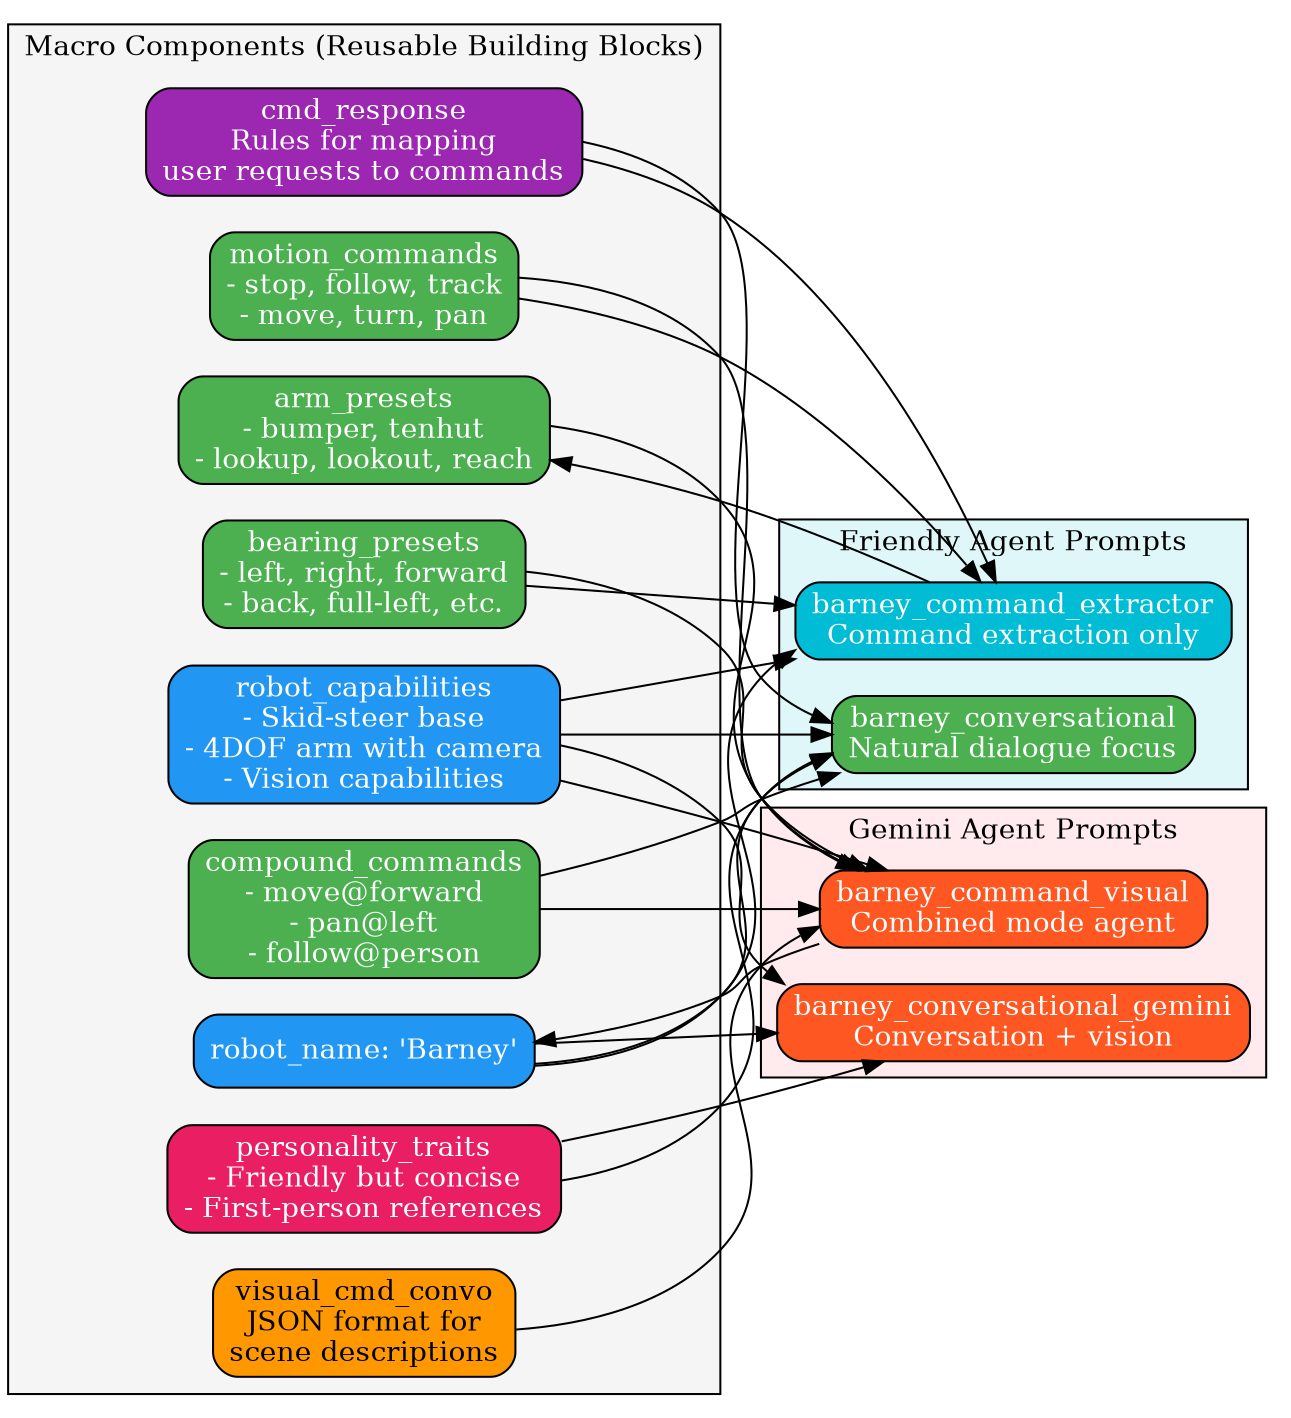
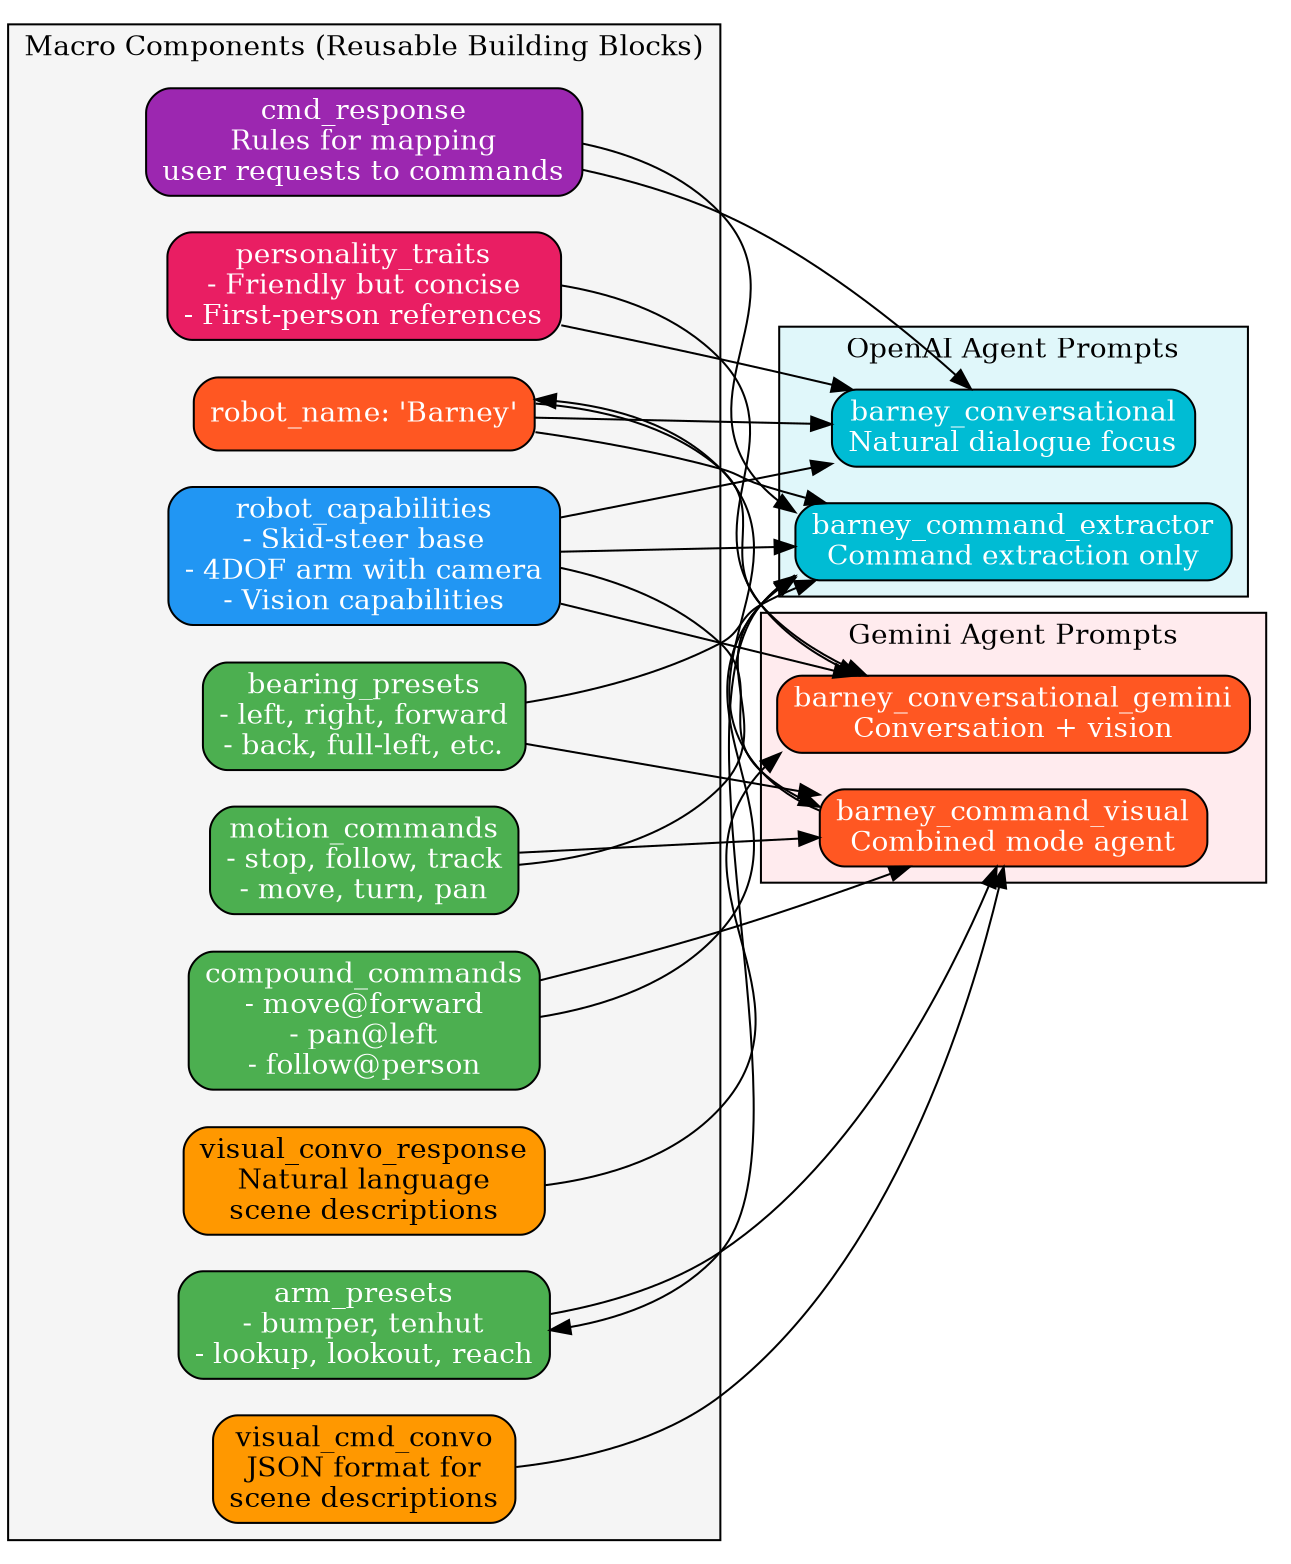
cluster "Friendly Agent Prompts": label "Friendly Agent Prompts" -> "OpenAI Agent Prompts"
node "barney_conversational Natural dialogue focus": fillcolor #4caf50 -> #00bcd4
edge "compound_commands - move@forward - pan@left - follow@person" -> "barney_conversational Natural dialogue focus": now "compound_commands - move@forward - pan@left - follow@person" -> "barney_command_extractor Command extraction only"
node "robot_name: 'Barney'": fillcolor #2196f3 -> #ff5722
node "visual_convo_response Natural language scene descriptions": added
